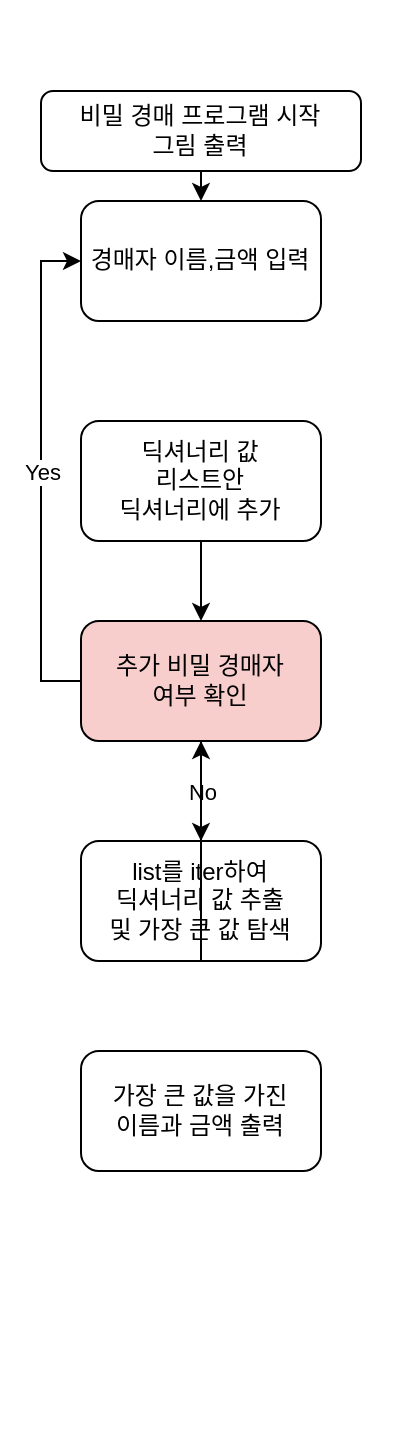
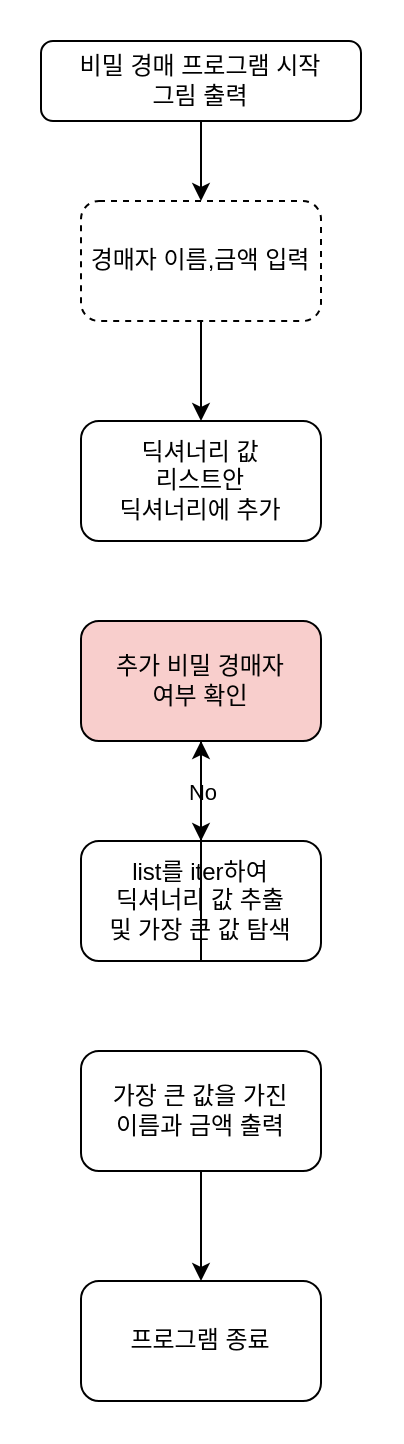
node "비밀 경매 프로그램 시작 그림 출력": moved (201, 131) -> (201, 81)
node "경매자 이름,금액 입력": style solid -> dashed
edge "경매자 이름,금액 입력" -> "딕셔너리 값 리스트안 딕셔너리에 추가": added
edge "추가 비밀 경매자 여부 확인" -> "경매자 이름,금액 입력": removed, label "Yes"
edge "딕셔너리 값 리스트안 딕셔너리에 추가" -> "추가 비밀 경매자 여부 확인": removed
edge "가장 큰 값을 가진 이름과 금액 출력" -> "프로그램 종료": added
node "프로그램 종료": added
